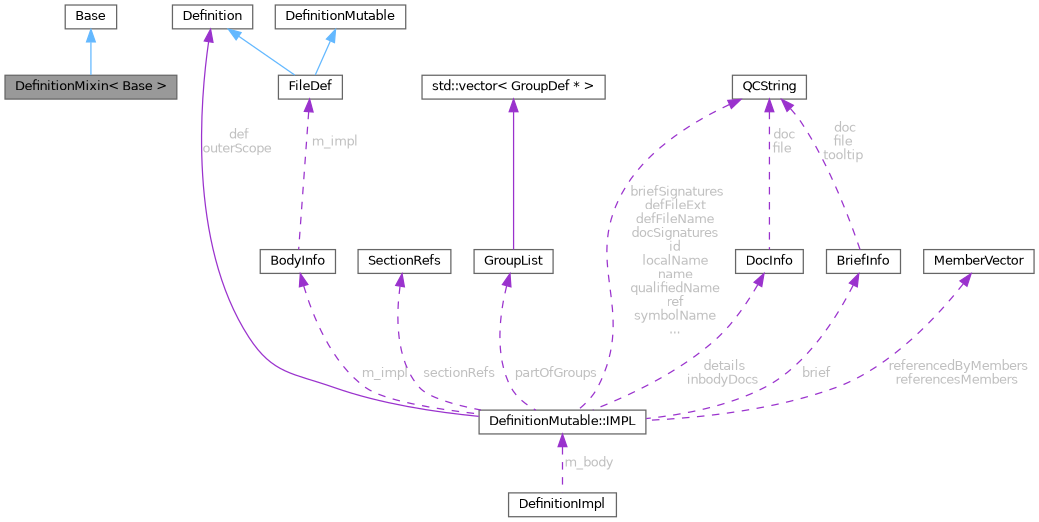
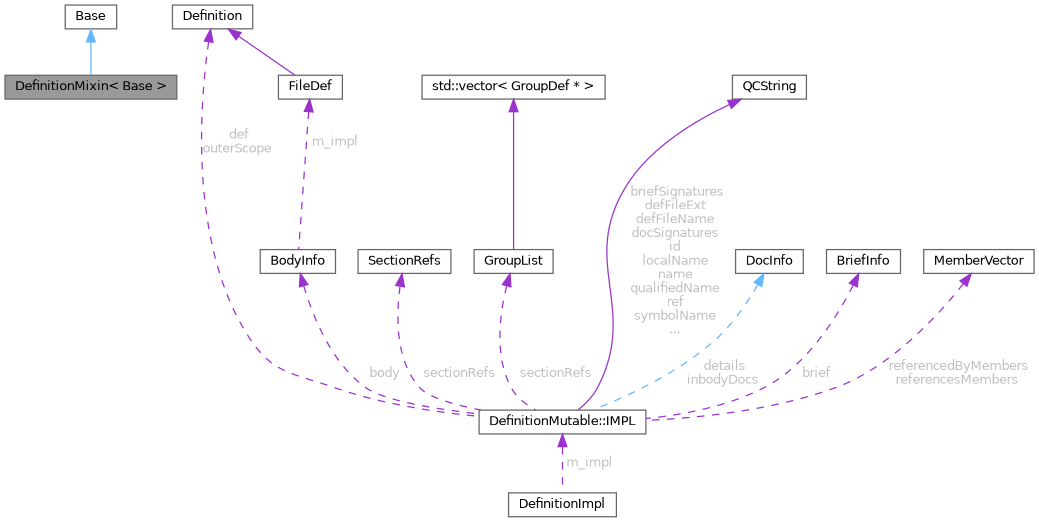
node "DefinitionMutable": removed
edge "FileDef" -> "Definition": color steelblue1 -> darkorchid3
edge "BriefInfo" -> "QCString": removed, label "doc file tooltip"
edge "DocInfo" -> "QCString": removed, label "doc file"
edge "DefinitionMutable::IMPL" -> "QCString": style dashed -> solid
edge "DefinitionMutable::IMPL" -> "Definition": style solid -> dashed
edge "DefinitionMutable::IMPL" -> "DocInfo": color darkorchid3 -> steelblue1
edge "DefinitionMutable::IMPL" -> "BodyInfo": label " m_impl" -> " body"
edge "DefinitionMutable::IMPL" -> "GroupList": label " partOfGroups" -> " sectionRefs"
edge "DefinitionImpl" -> "DefinitionMutable::IMPL": label " m_body" -> " m_impl"
